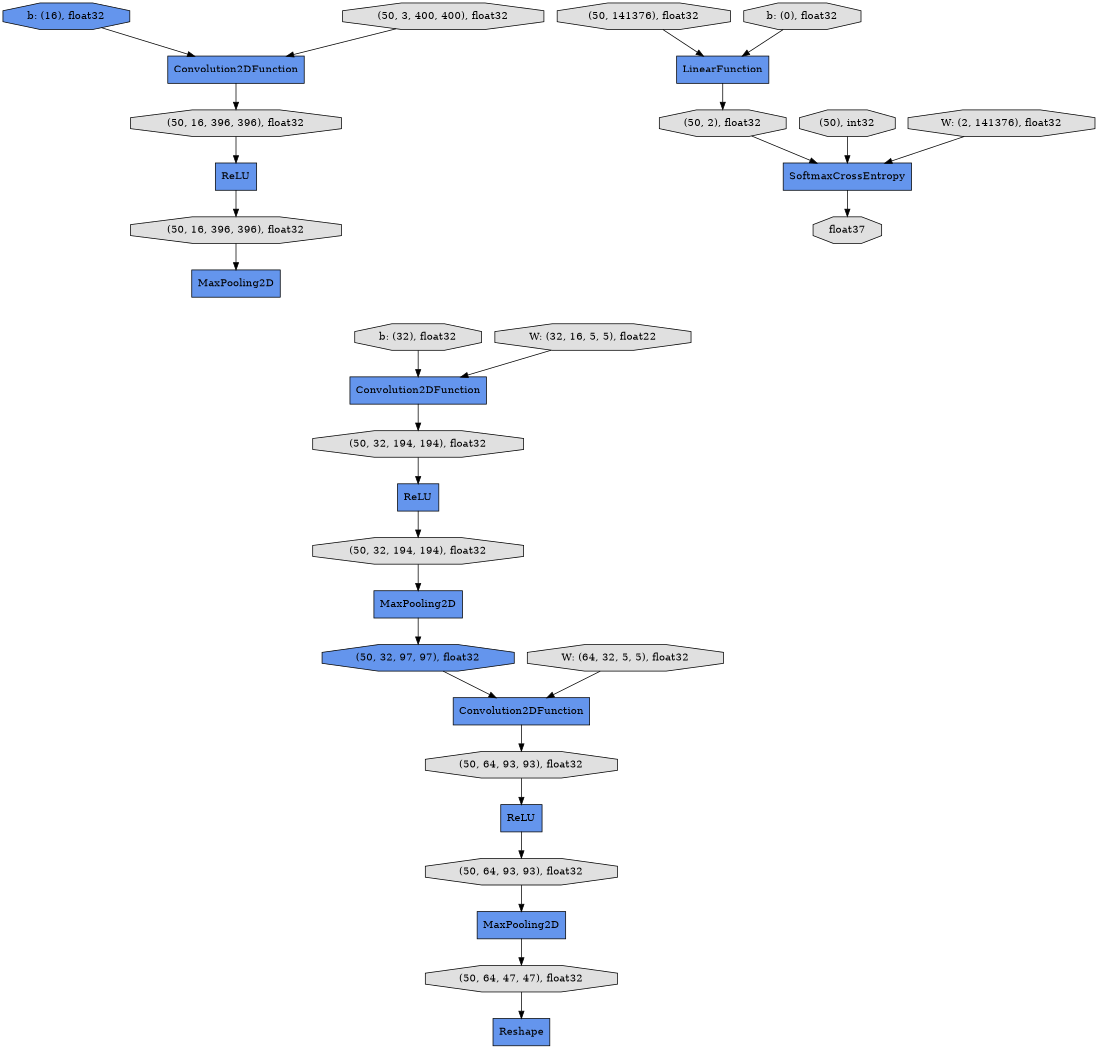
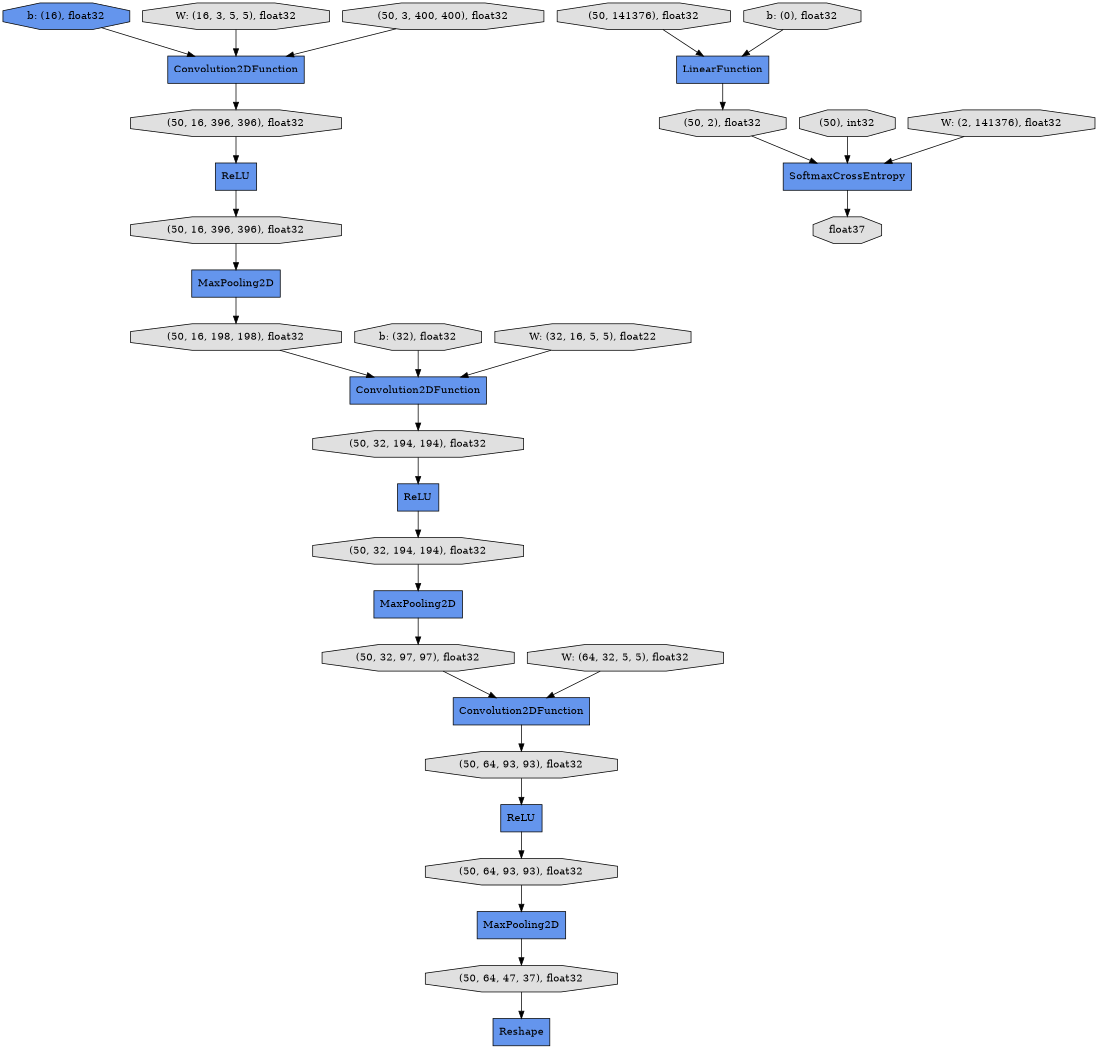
node "W: (16, 3, 5, 5), float32": added
node "(50, 16, 198, 198), float32": added
node "(50, 32, 97, 97), float32": fillcolor #6495ed -> #e0e0e0
node "(50, 64, 47, 47), float32": label "(50, 64, 47, 47), float32" -> "(50, 64, 47, 37), float32"
